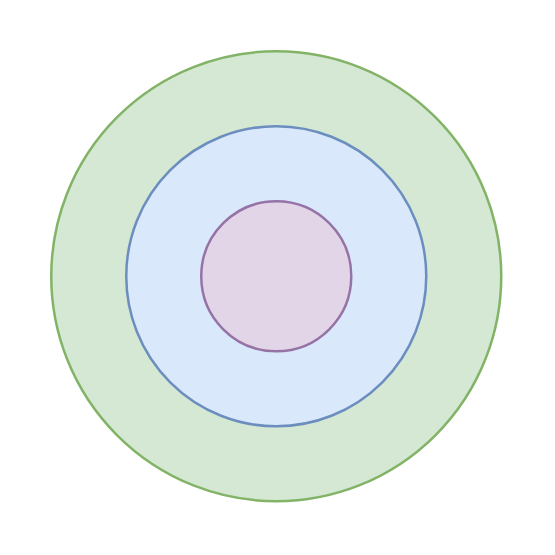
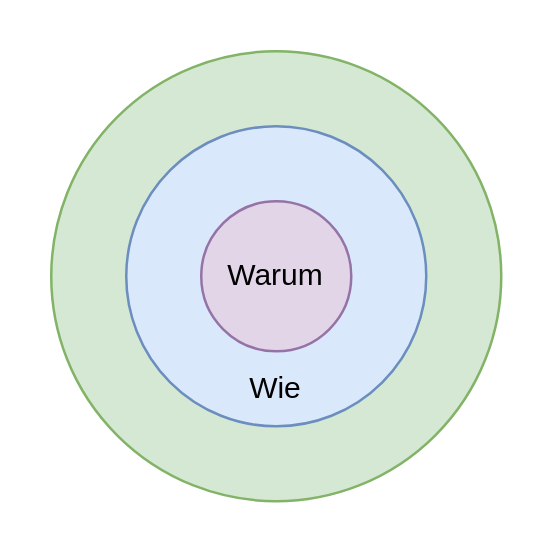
node "Warum": added
node "Wie": added
